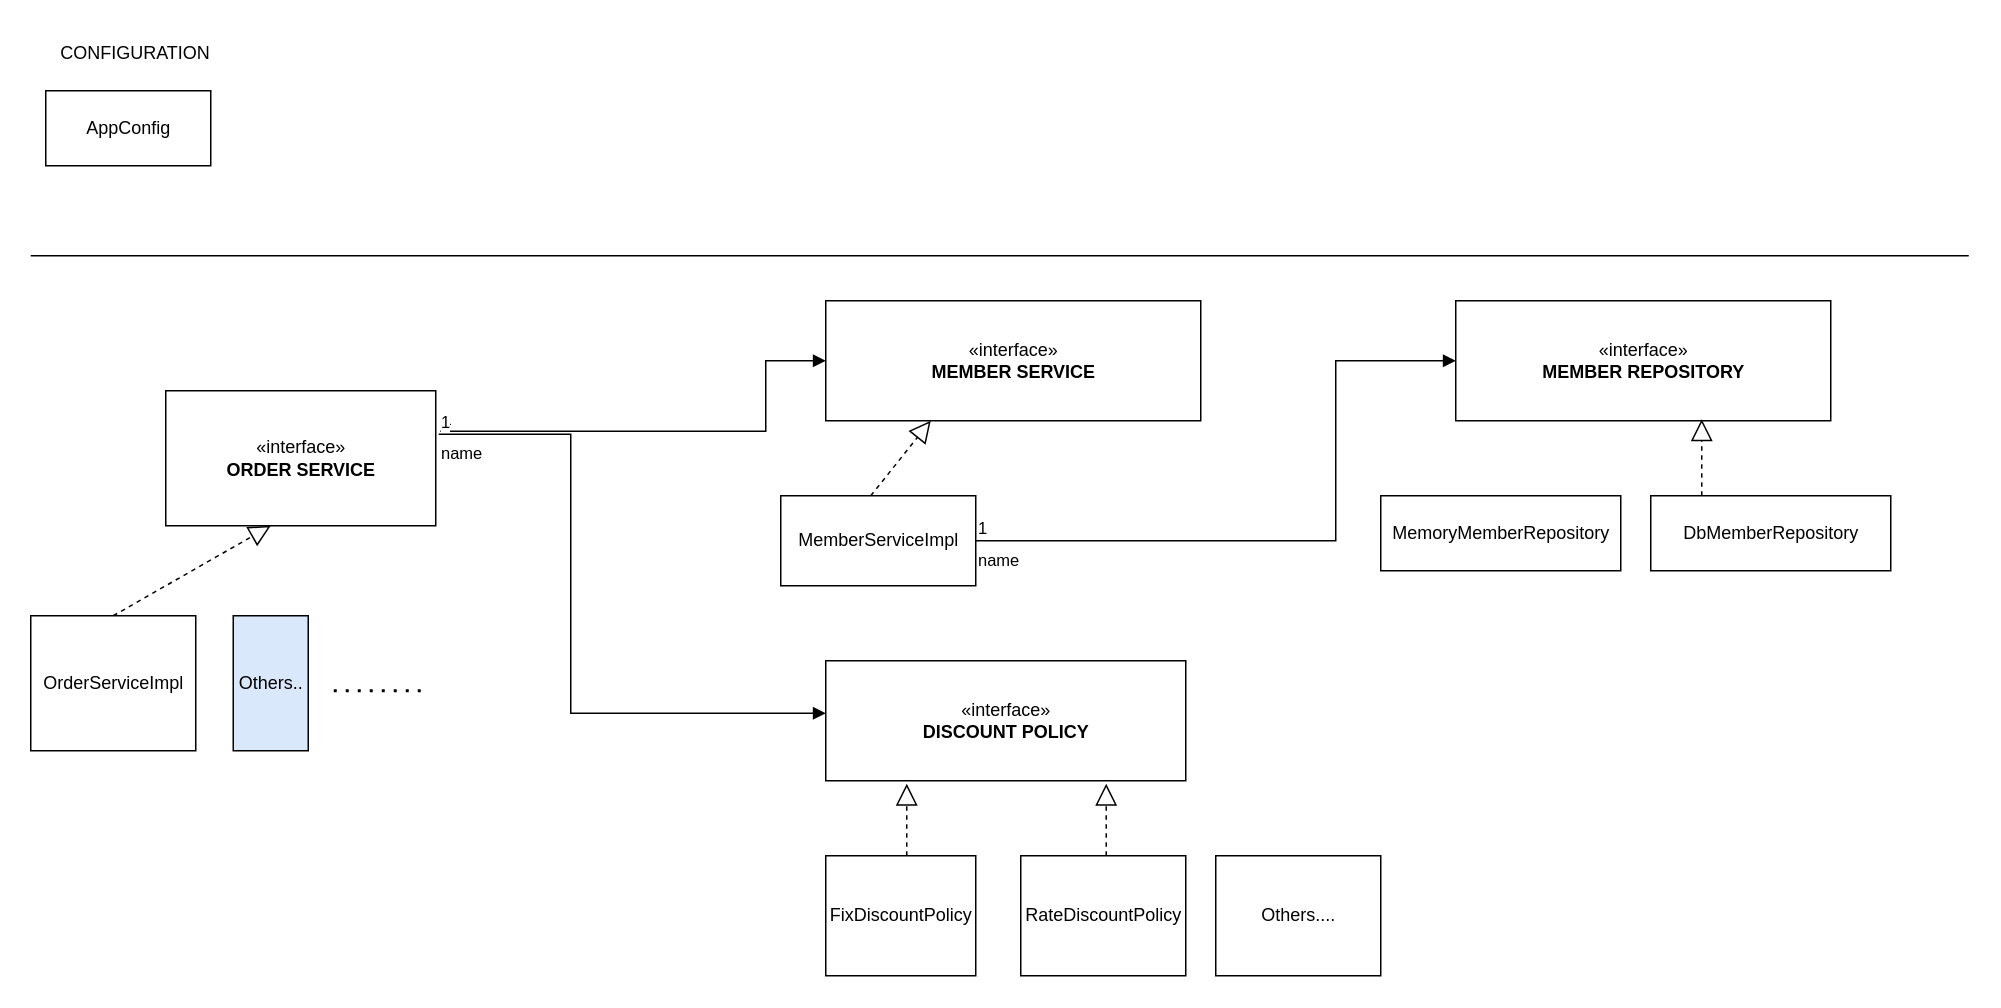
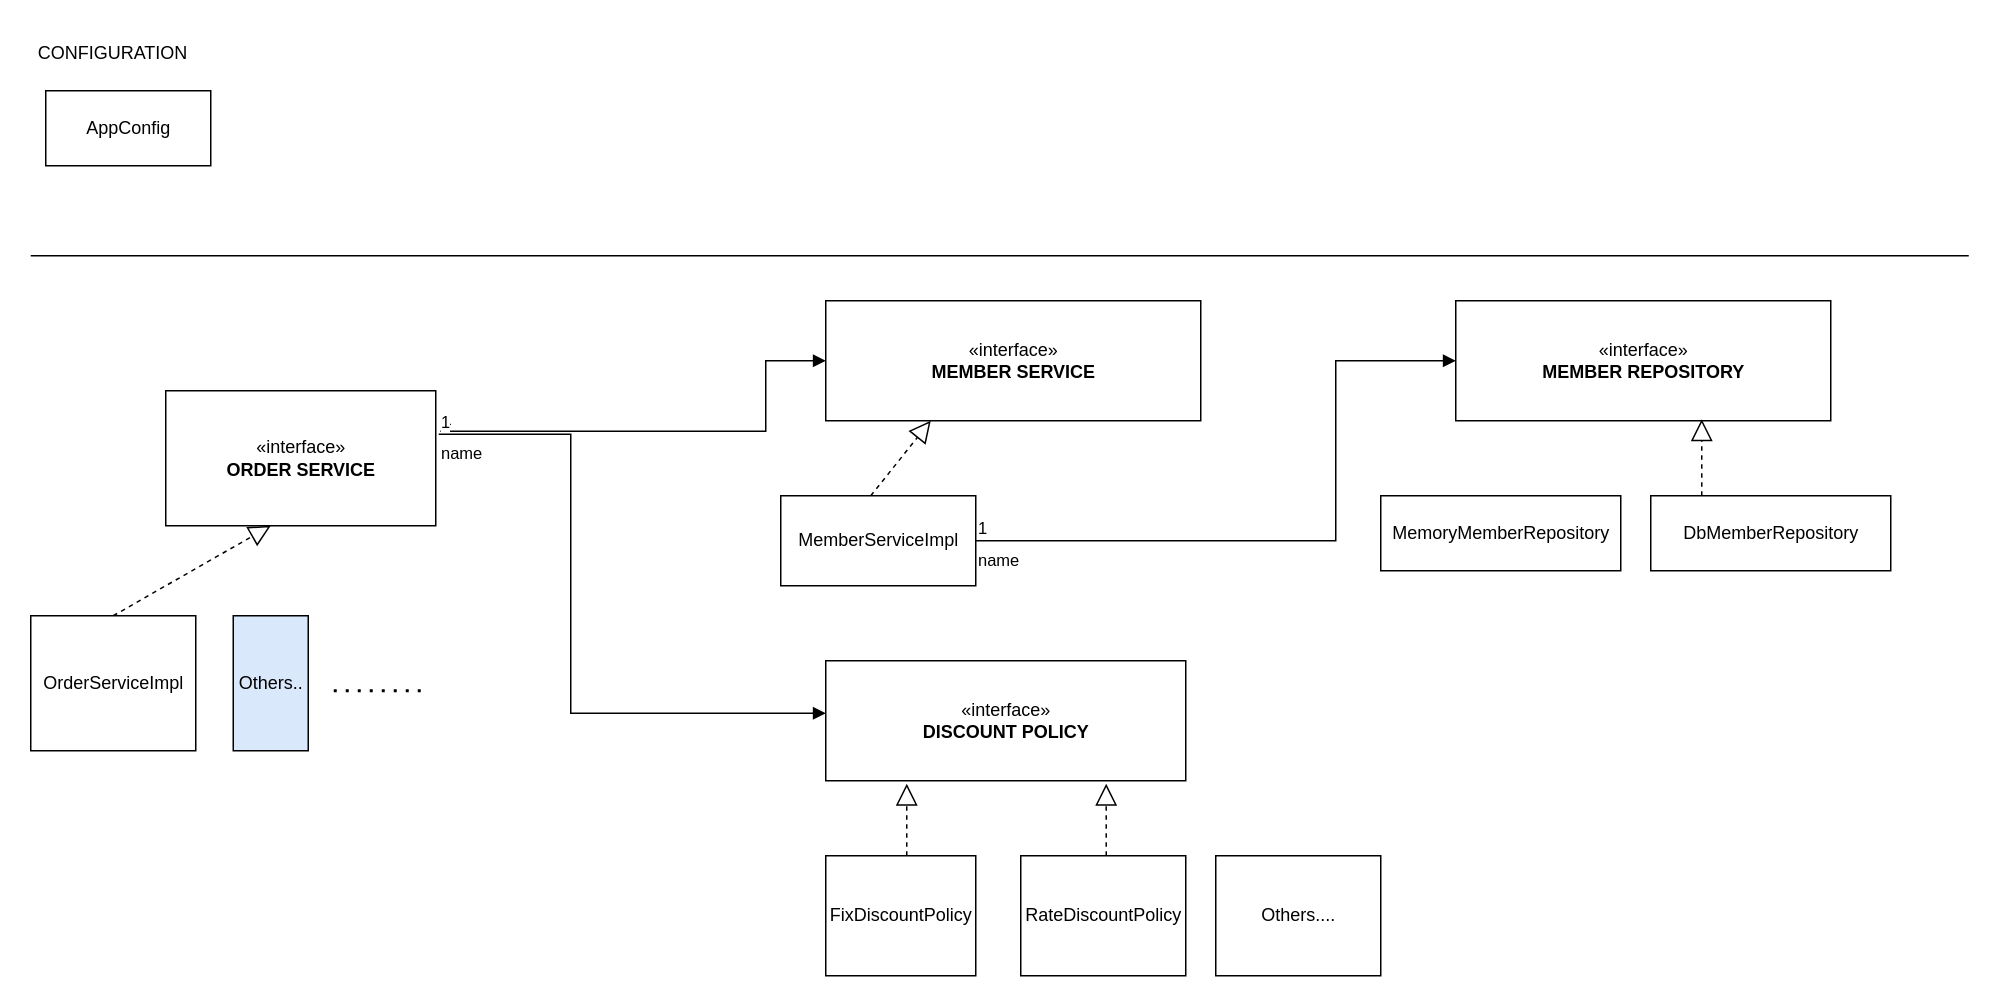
node "CONFIGURATION": moved (136, 53) -> (113, 53)
